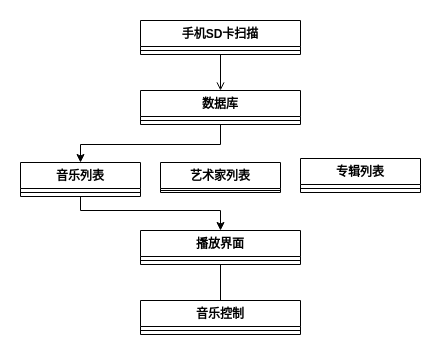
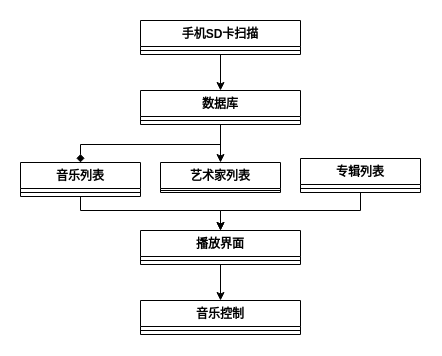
edge "手机SD卡扫描" -> "数据库": arrowhead open -> classic
edge "数据库" -> "艺术家列表": added
edge "数据库" -> "音乐列表": arrowhead classic -> diamond
edge "专辑列表" -> "播放界面": added
edge "播放界面" -- "音乐控制": arrowhead none -> classic
